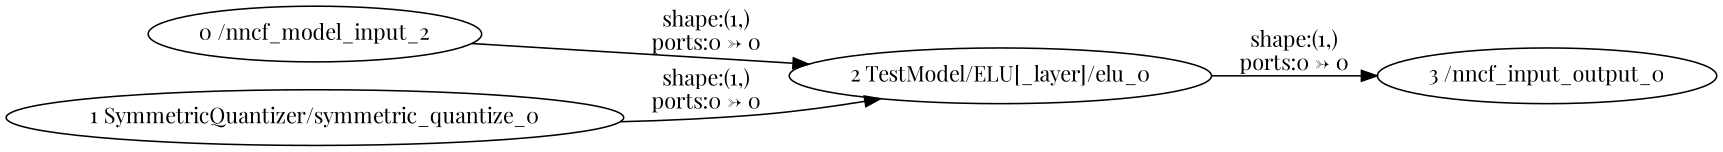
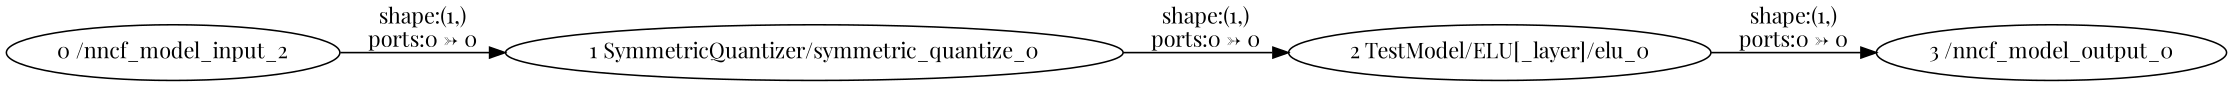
edge "0 /nncf_model_input_2" -> "2 TestModel/ELU[_layer]/elu_0": now "0 /nncf_model_input_2" -> "1 SymmetricQuantizer/symmetric_quantize_0"
node "3 /nncf_input_output_0": label "3 /nncf_input_output_0" -> "3 /nncf_model_output_0"
